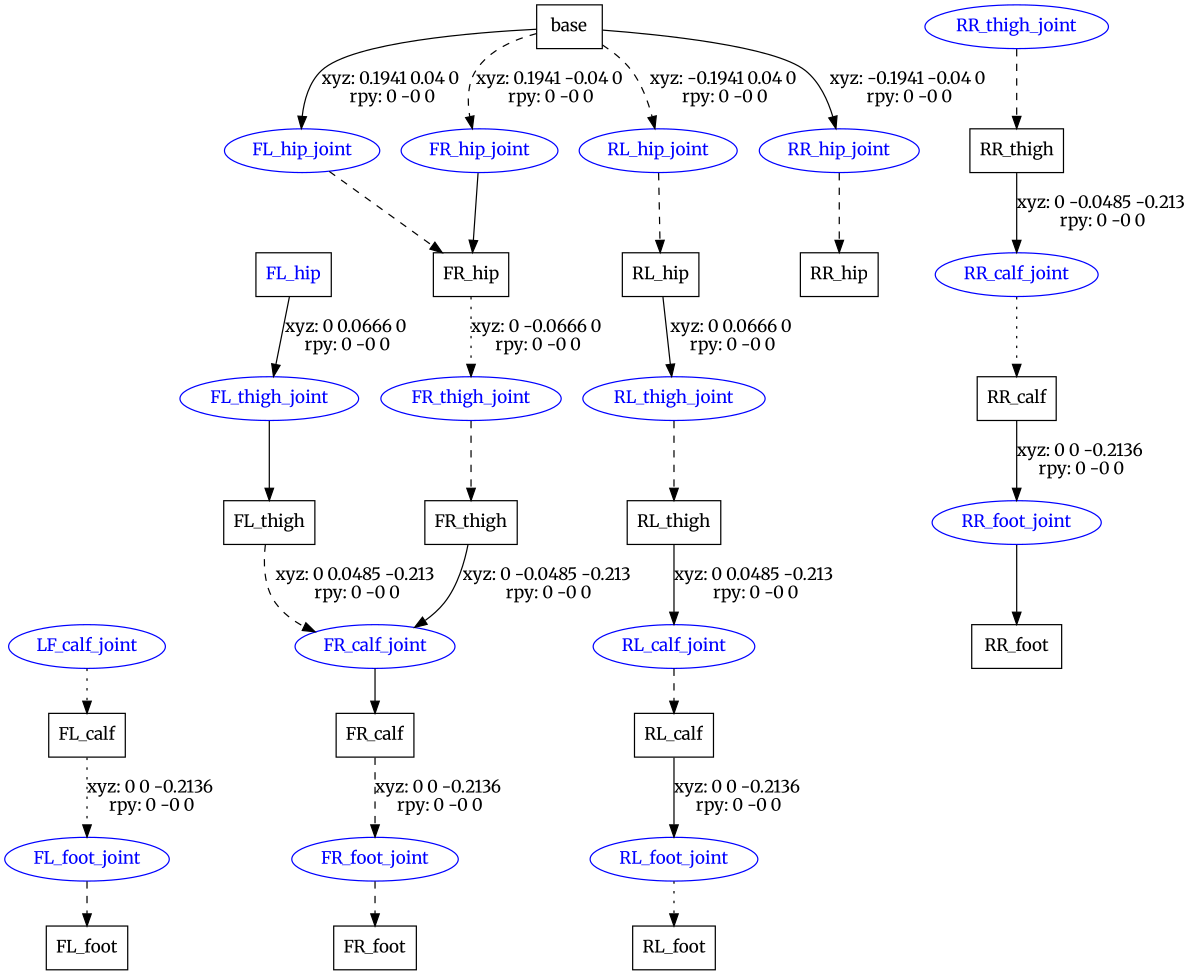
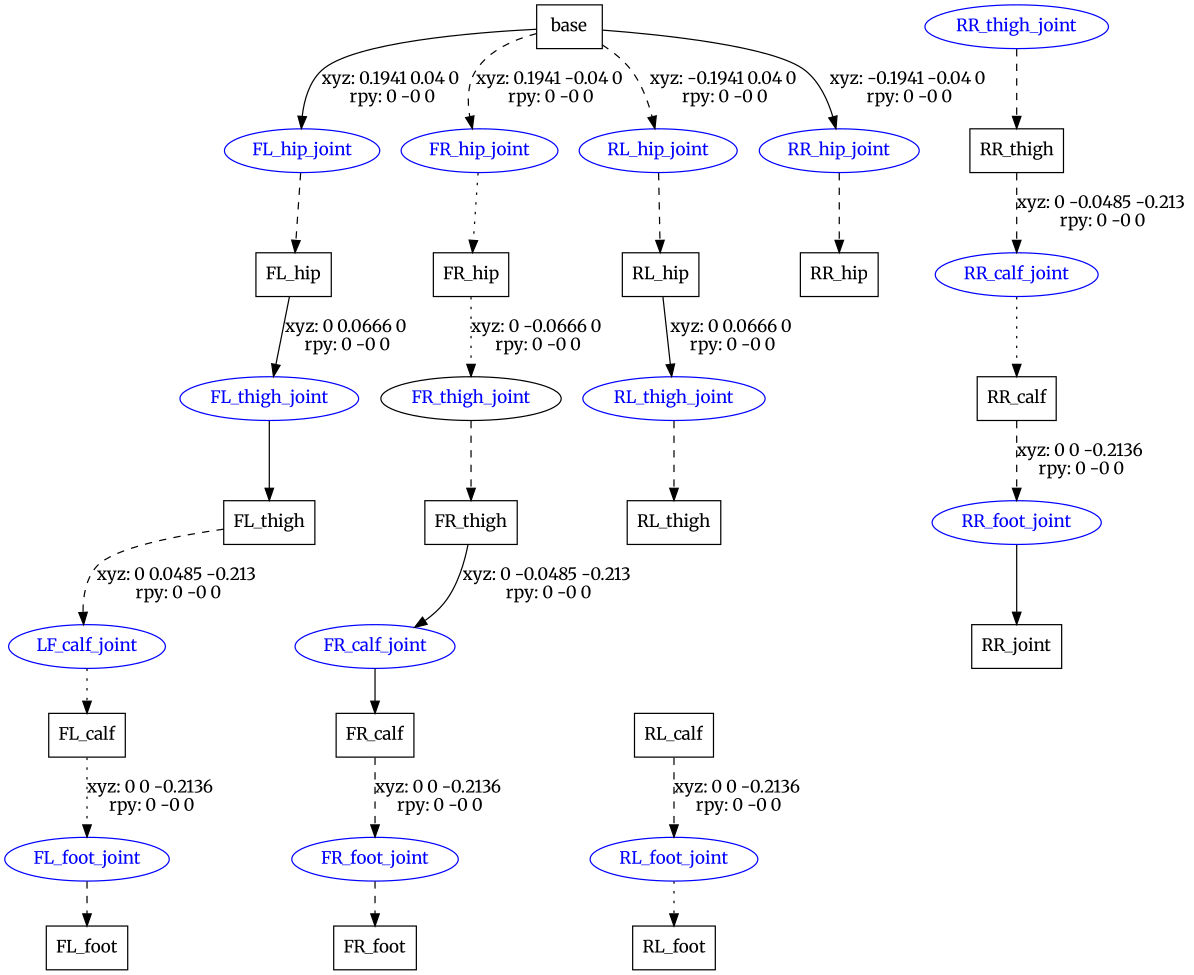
edge "FR_hip_joint" -> "FR_hip": style solid -> dotted
edge "RR_thigh" -> "RR_calf_joint": style solid -> dashed
edge "FL_hip_joint" -> "FR_hip": now "FL_hip_joint" -> "FL_hip"
node "FL_hip": fontcolor blue -> black
node "FR_thigh_joint": color blue -> black
edge "RR_calf" -> "RR_foot_joint": style solid -> dashed
edge "FL_thigh" -> "FR_calf_joint": now "FL_thigh" -> "LF_calf_joint"
node "RL_calf_joint": removed
node "RR_foot": label "RR_foot" -> "RR_joint"
edge "RL_calf" -> "RL_foot_joint": style solid -> dashed
